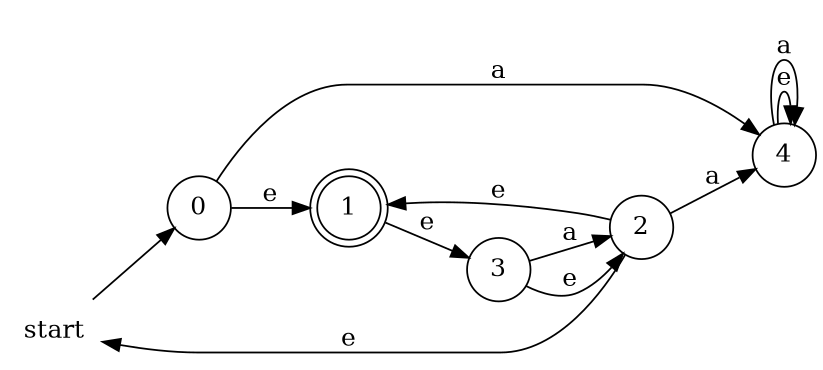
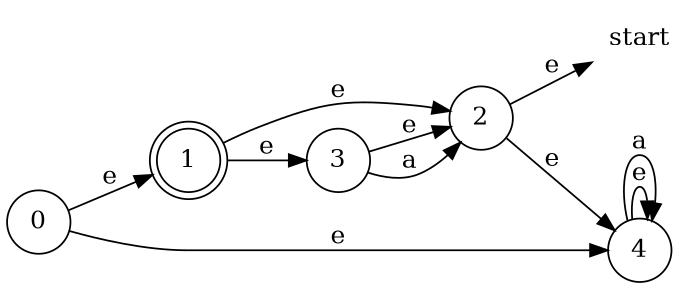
edge "0" -> "4": label "a" -> "e"
edge "2" -> "4": label "a" -> "e"
edge "2" -> "1": reversed
edge "start" -> "0": removed
